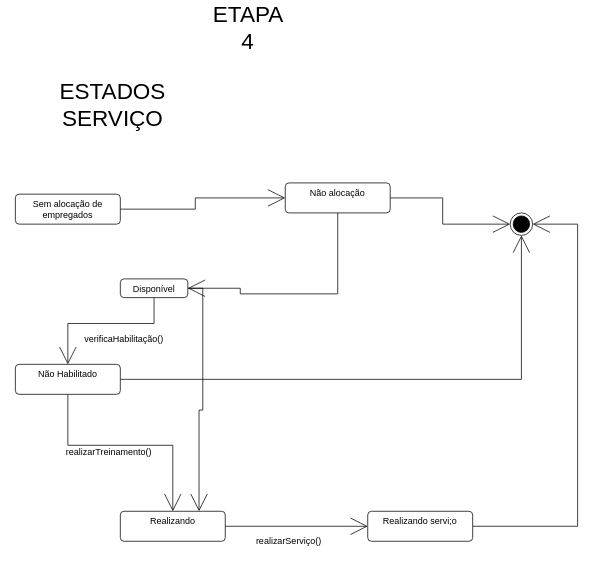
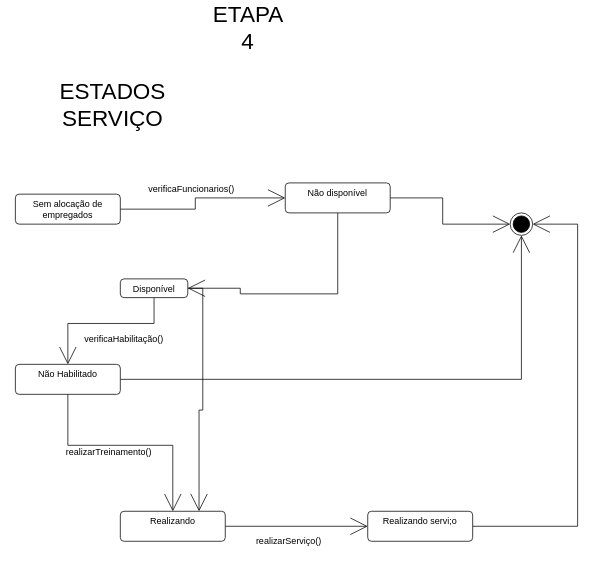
node "verificaFuncionarios()": added
node "Não alocação": label "Não alocação" -> "Não disponível"
